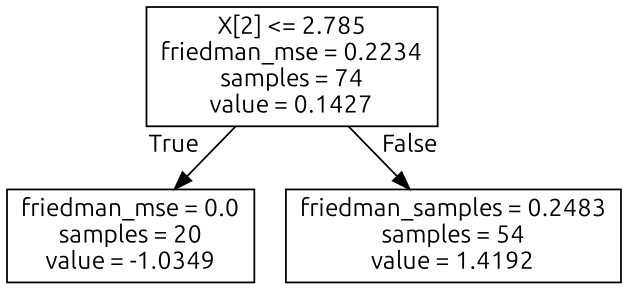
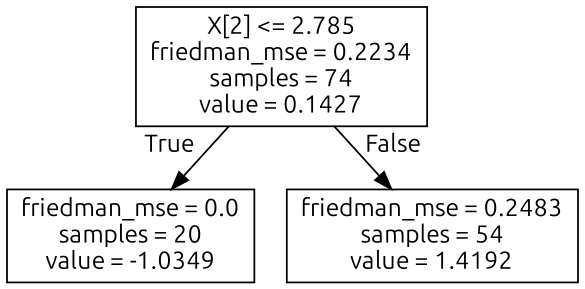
node "friedman_samples = 0.2483 samples = 54 value = 1.4192": label "friedman_samples = 0.2483 samples = 54 value = 1.4192" -> "friedman_mse = 0.2483 samples = 54 value = 1.4192"
